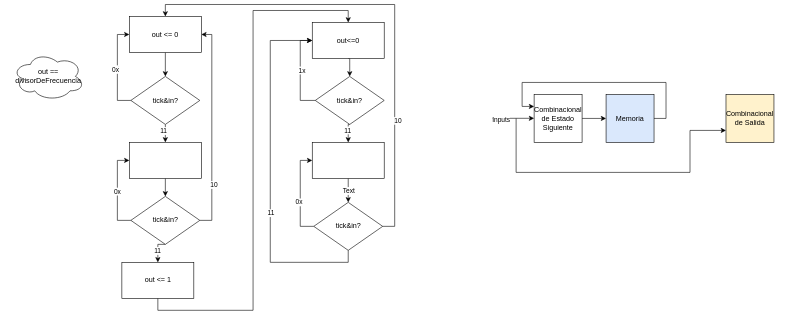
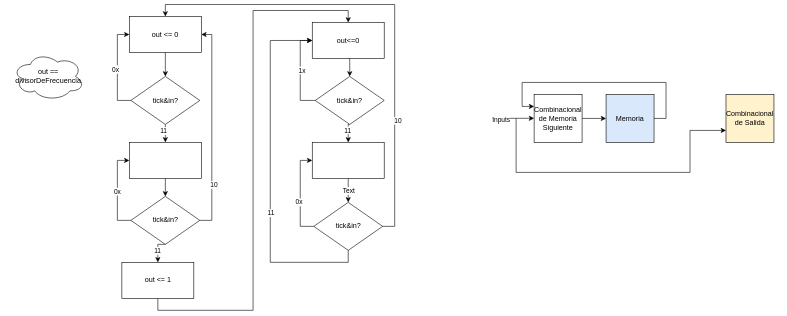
node "Combinacional de Estado Siguiente": label "Combinacional de Estado Siguiente" -> "Combinacional de Memoria Siguiente"
